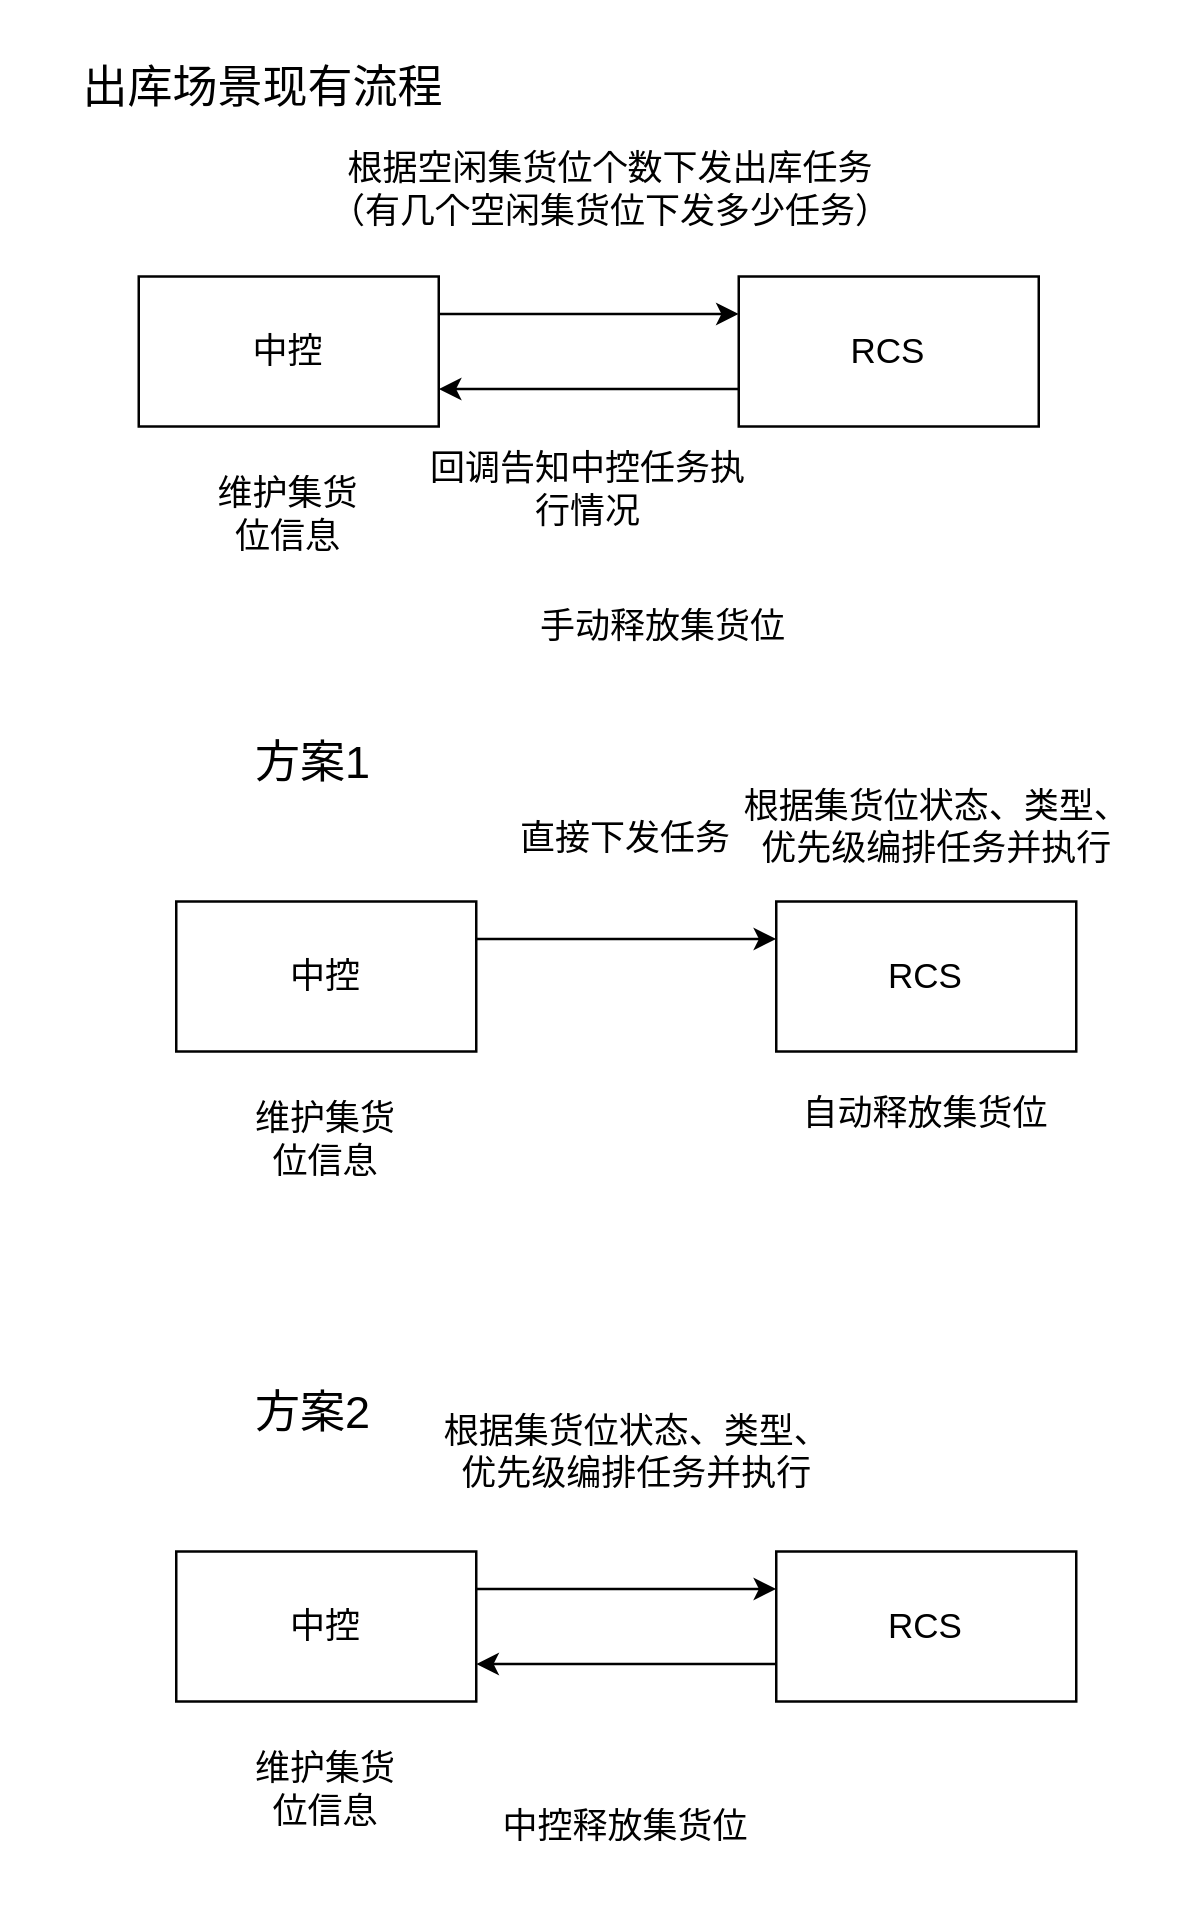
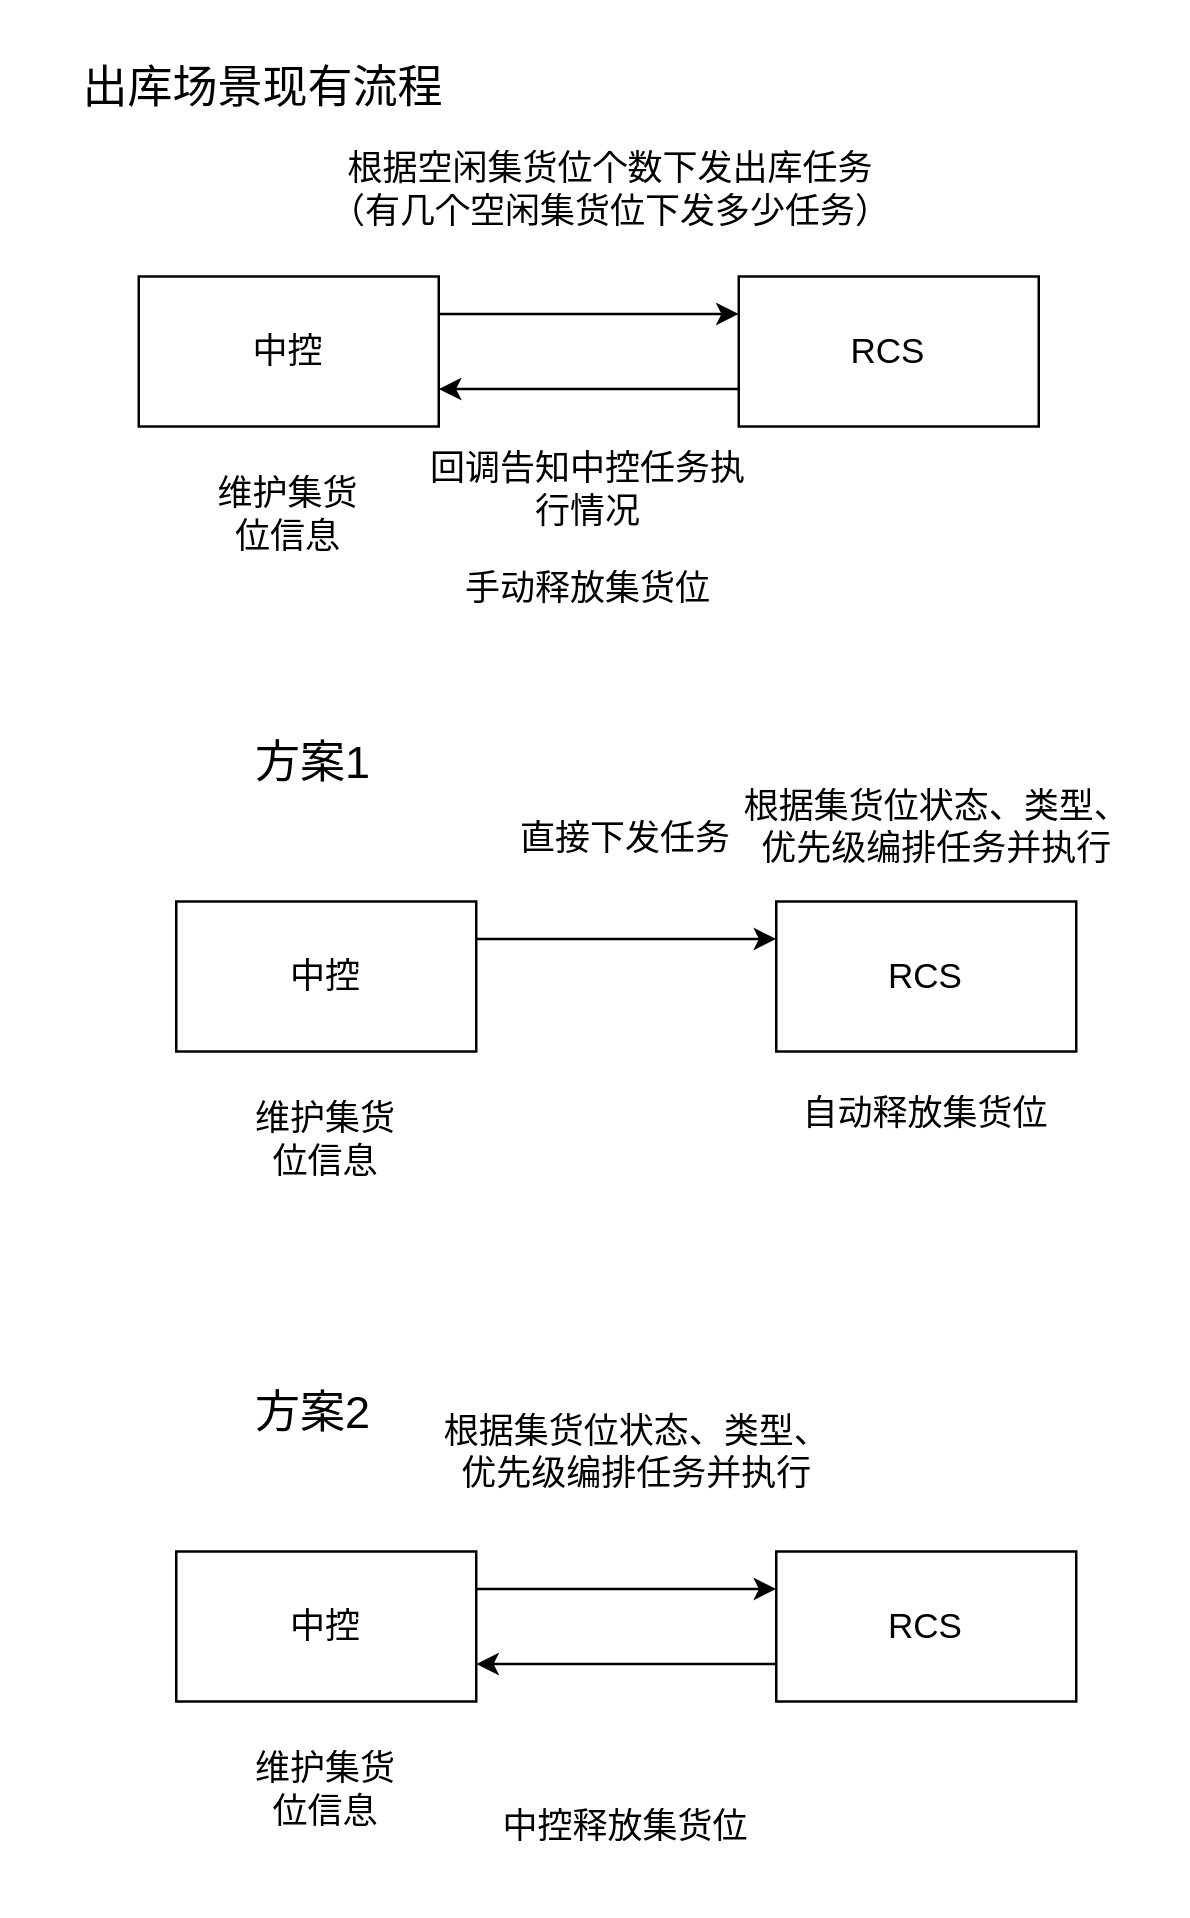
node "手动释放集货位": moved (664, 626) -> (589, 589)
